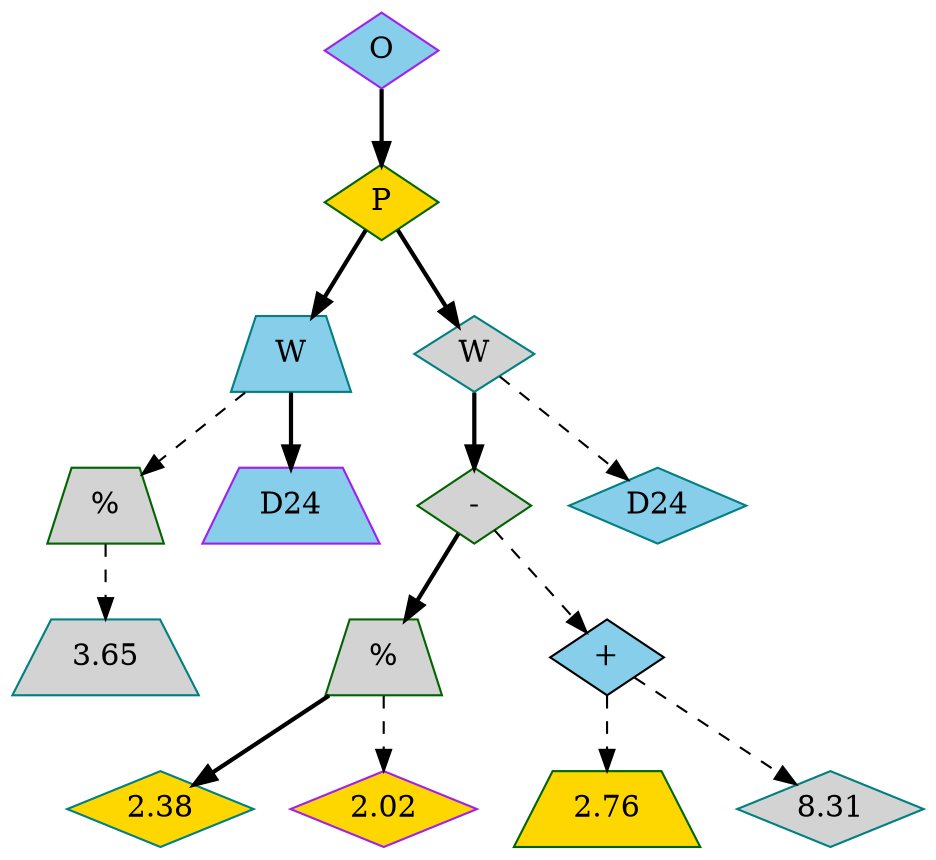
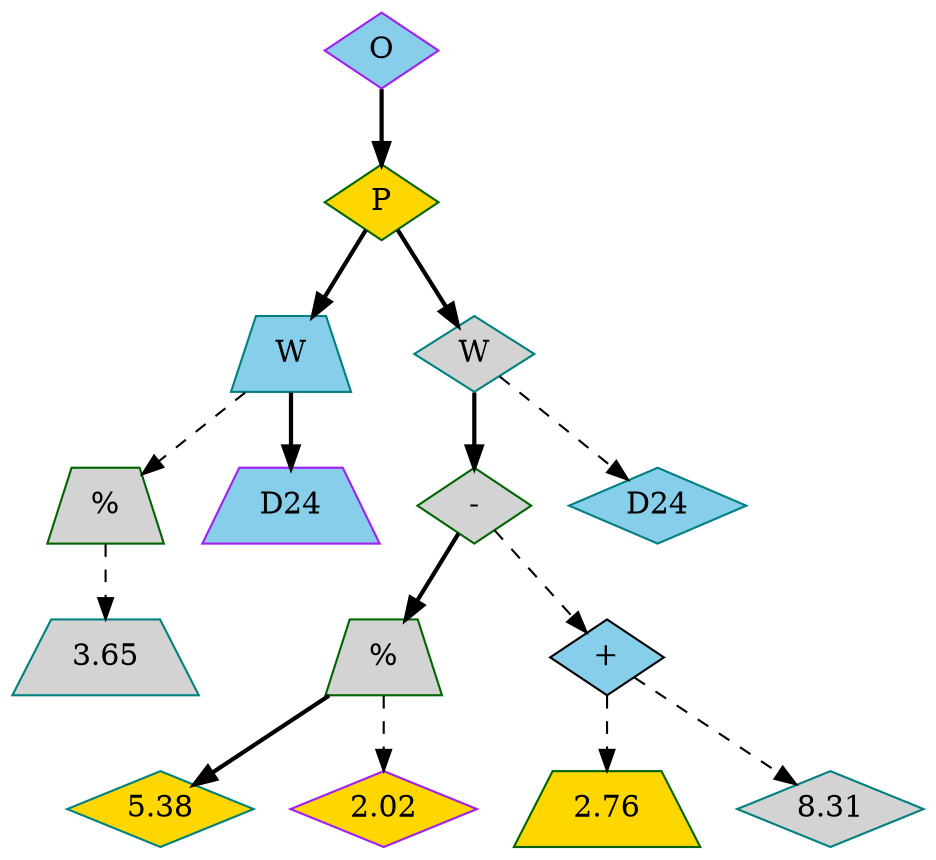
node "2.38": label "2.38" -> "5.38"
